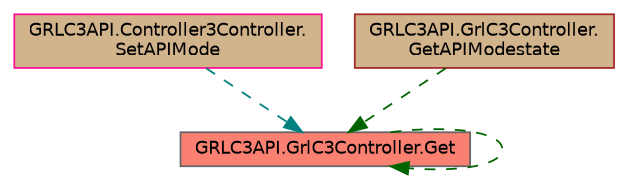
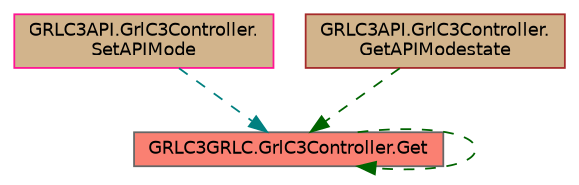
node "GRLC3API.Controller3Controller. SetAPIMode": label "GRLC3API.Controller3Controller. SetAPIMode" -> "GRLC3API.GrlC3Controller. SetAPIMode"
node "GRLC3API.GrlC3Controller.Get": label "GRLC3API.GrlC3Controller.Get" -> "GRLC3GRLC.GrlC3Controller.Get"
